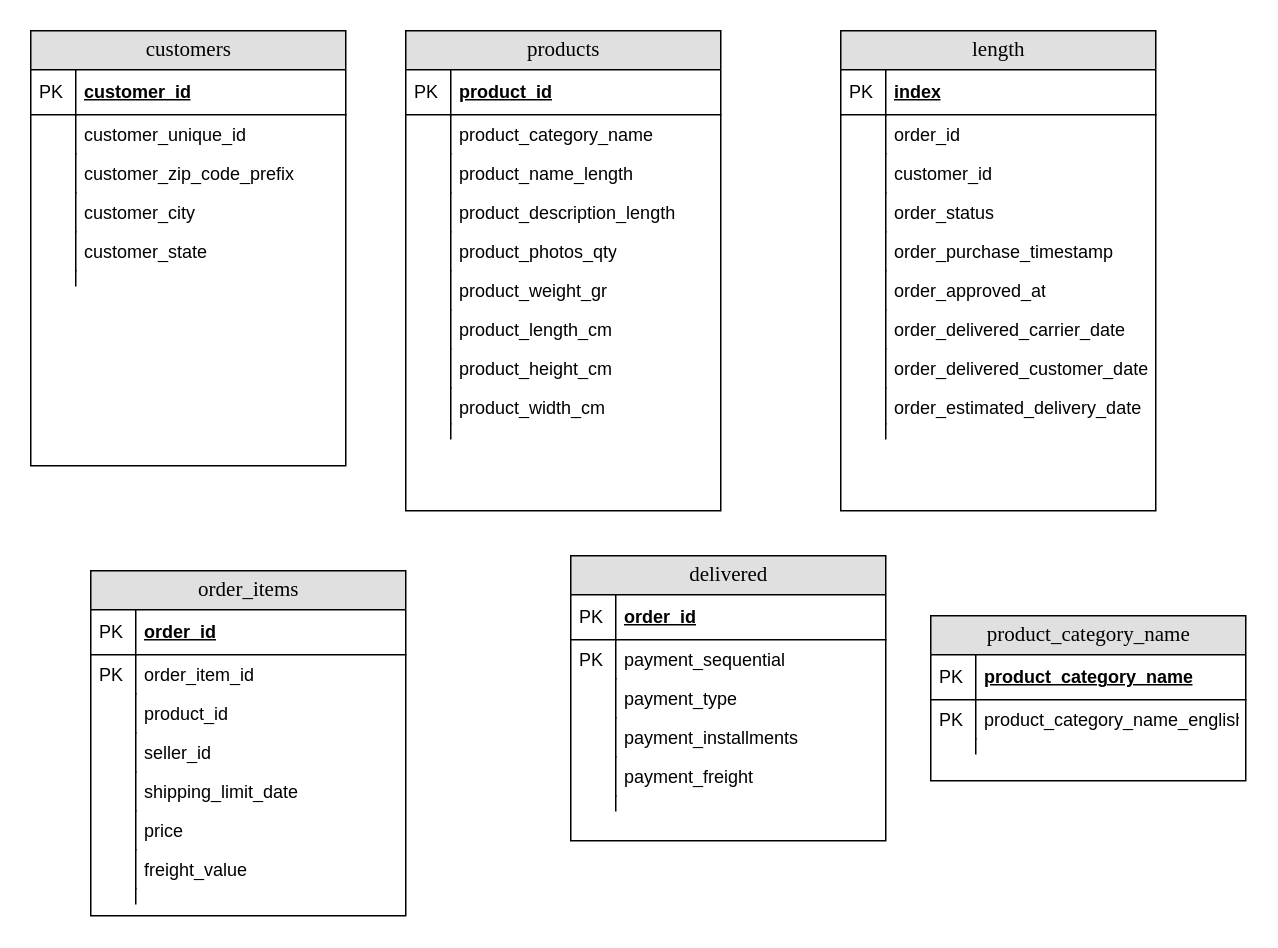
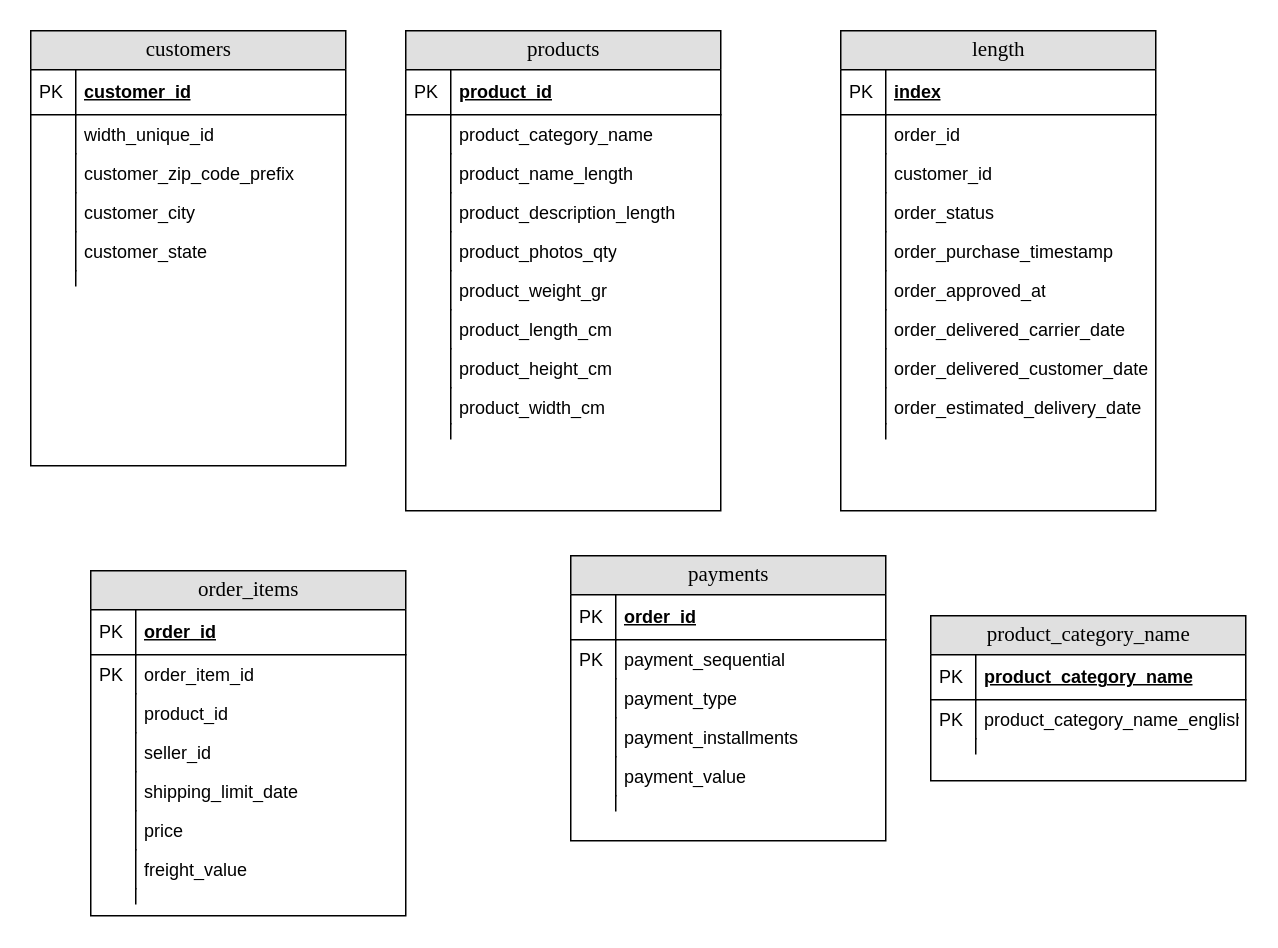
node "customer_unique_id": label "customer_unique_id" -> "width_unique_id"
node "delivered": label "delivered" -> "payments"
node "payment_freight": label "payment_freight" -> "payment_value"
